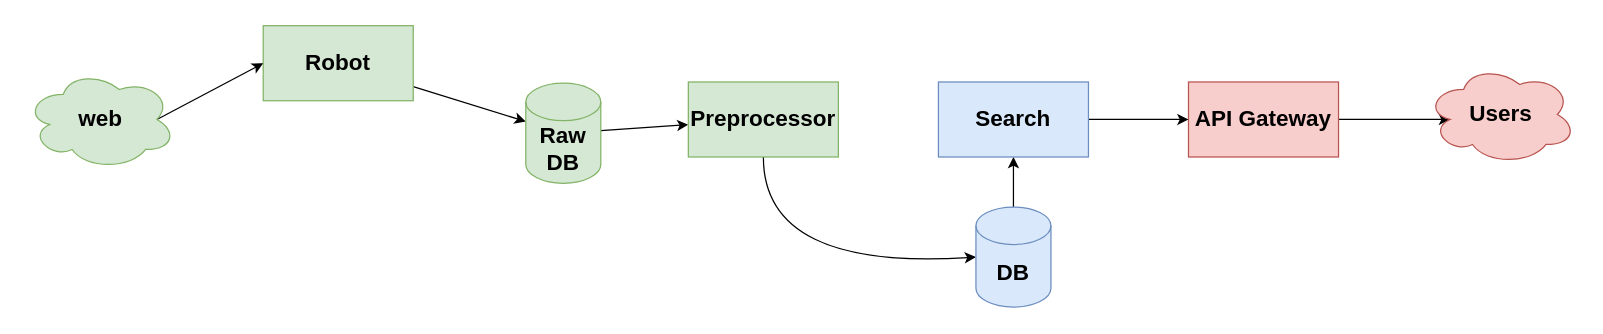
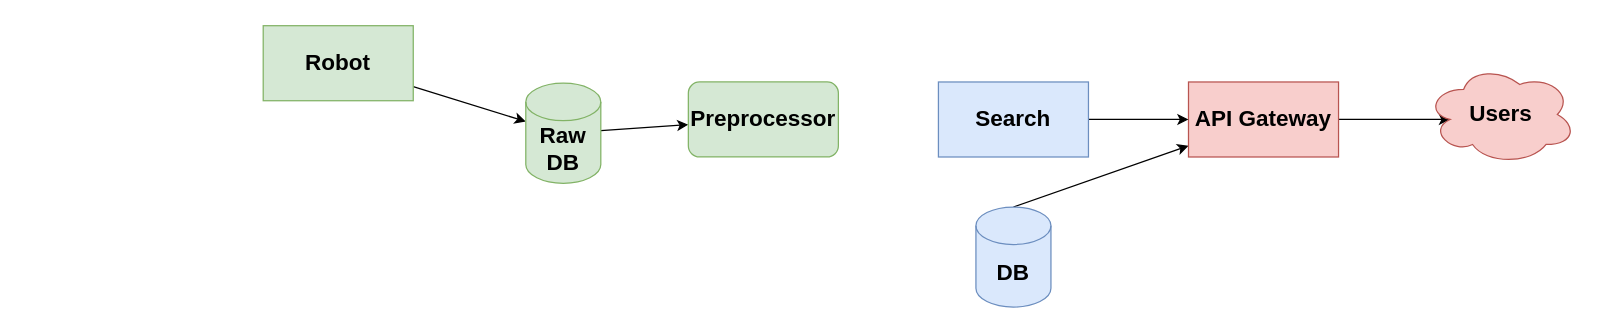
edge "web" -> "Robot": removed
node "web": removed
node "Preprocessor": shape rectangle -> rounded rectangle
edge "DB" -> "Search": now "DB" -> "API Gateway"
edge "Preprocessor" -> "DB": removed
